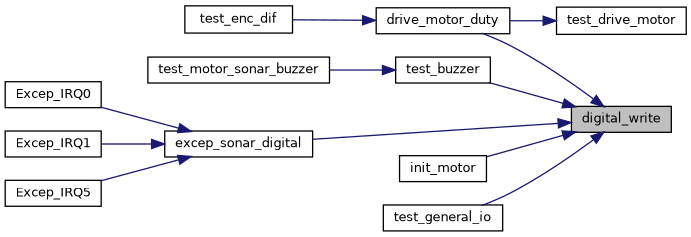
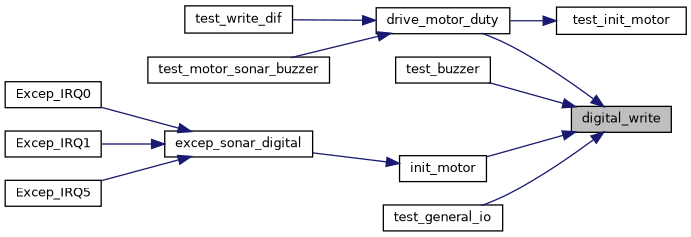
node "test_enc_dif": label "test_enc_dif" -> "test_write_dif"
node "test_drive_motor": label "test_drive_motor" -> "test_init_motor"
edge "test_motor_sonar_buzzer" -> "test_buzzer": now "test_motor_sonar_buzzer" -> "drive_motor_duty"
edge "excep_sonar_digital" -> "digital_write": now "excep_sonar_digital" -> "init_motor"
